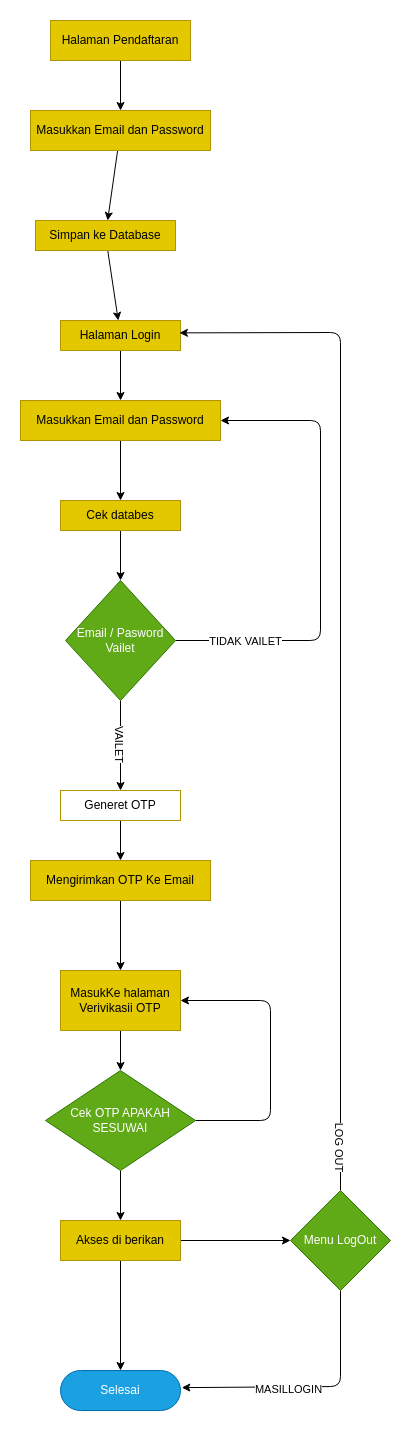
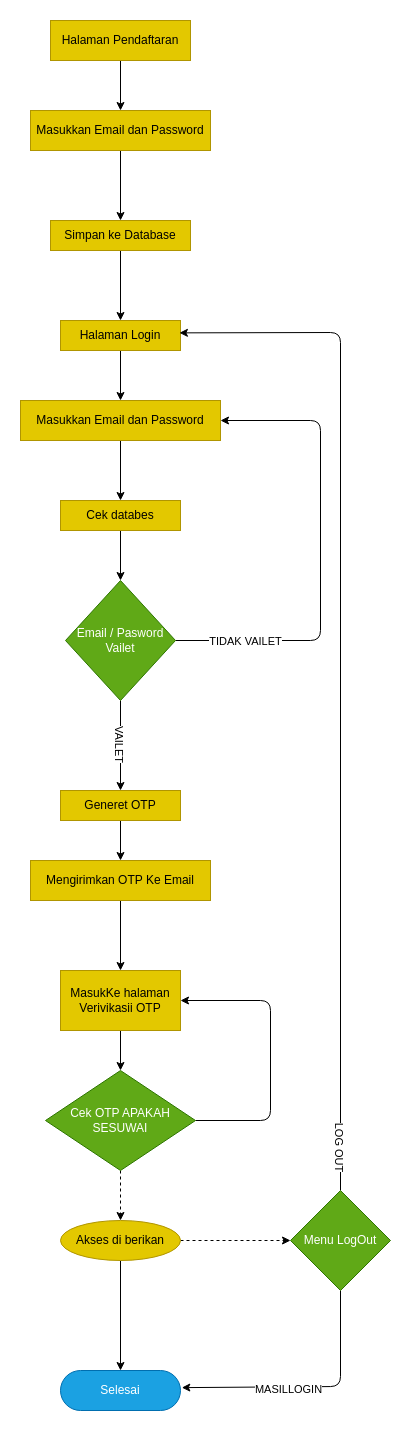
node "Simpan ke Database": moved (106, 236) -> (121, 236)
node "Generet OTP": fillcolor #ffffff -> #e3c800
edge "Cek OTP APAKAH SESUWAI" -> "Akses di berikan": style solid -> dashed
node "Akses di berikan": shape rectangle -> ellipse
edge "Akses di berikan" -> "Menu LogOut": style solid -> dashed
